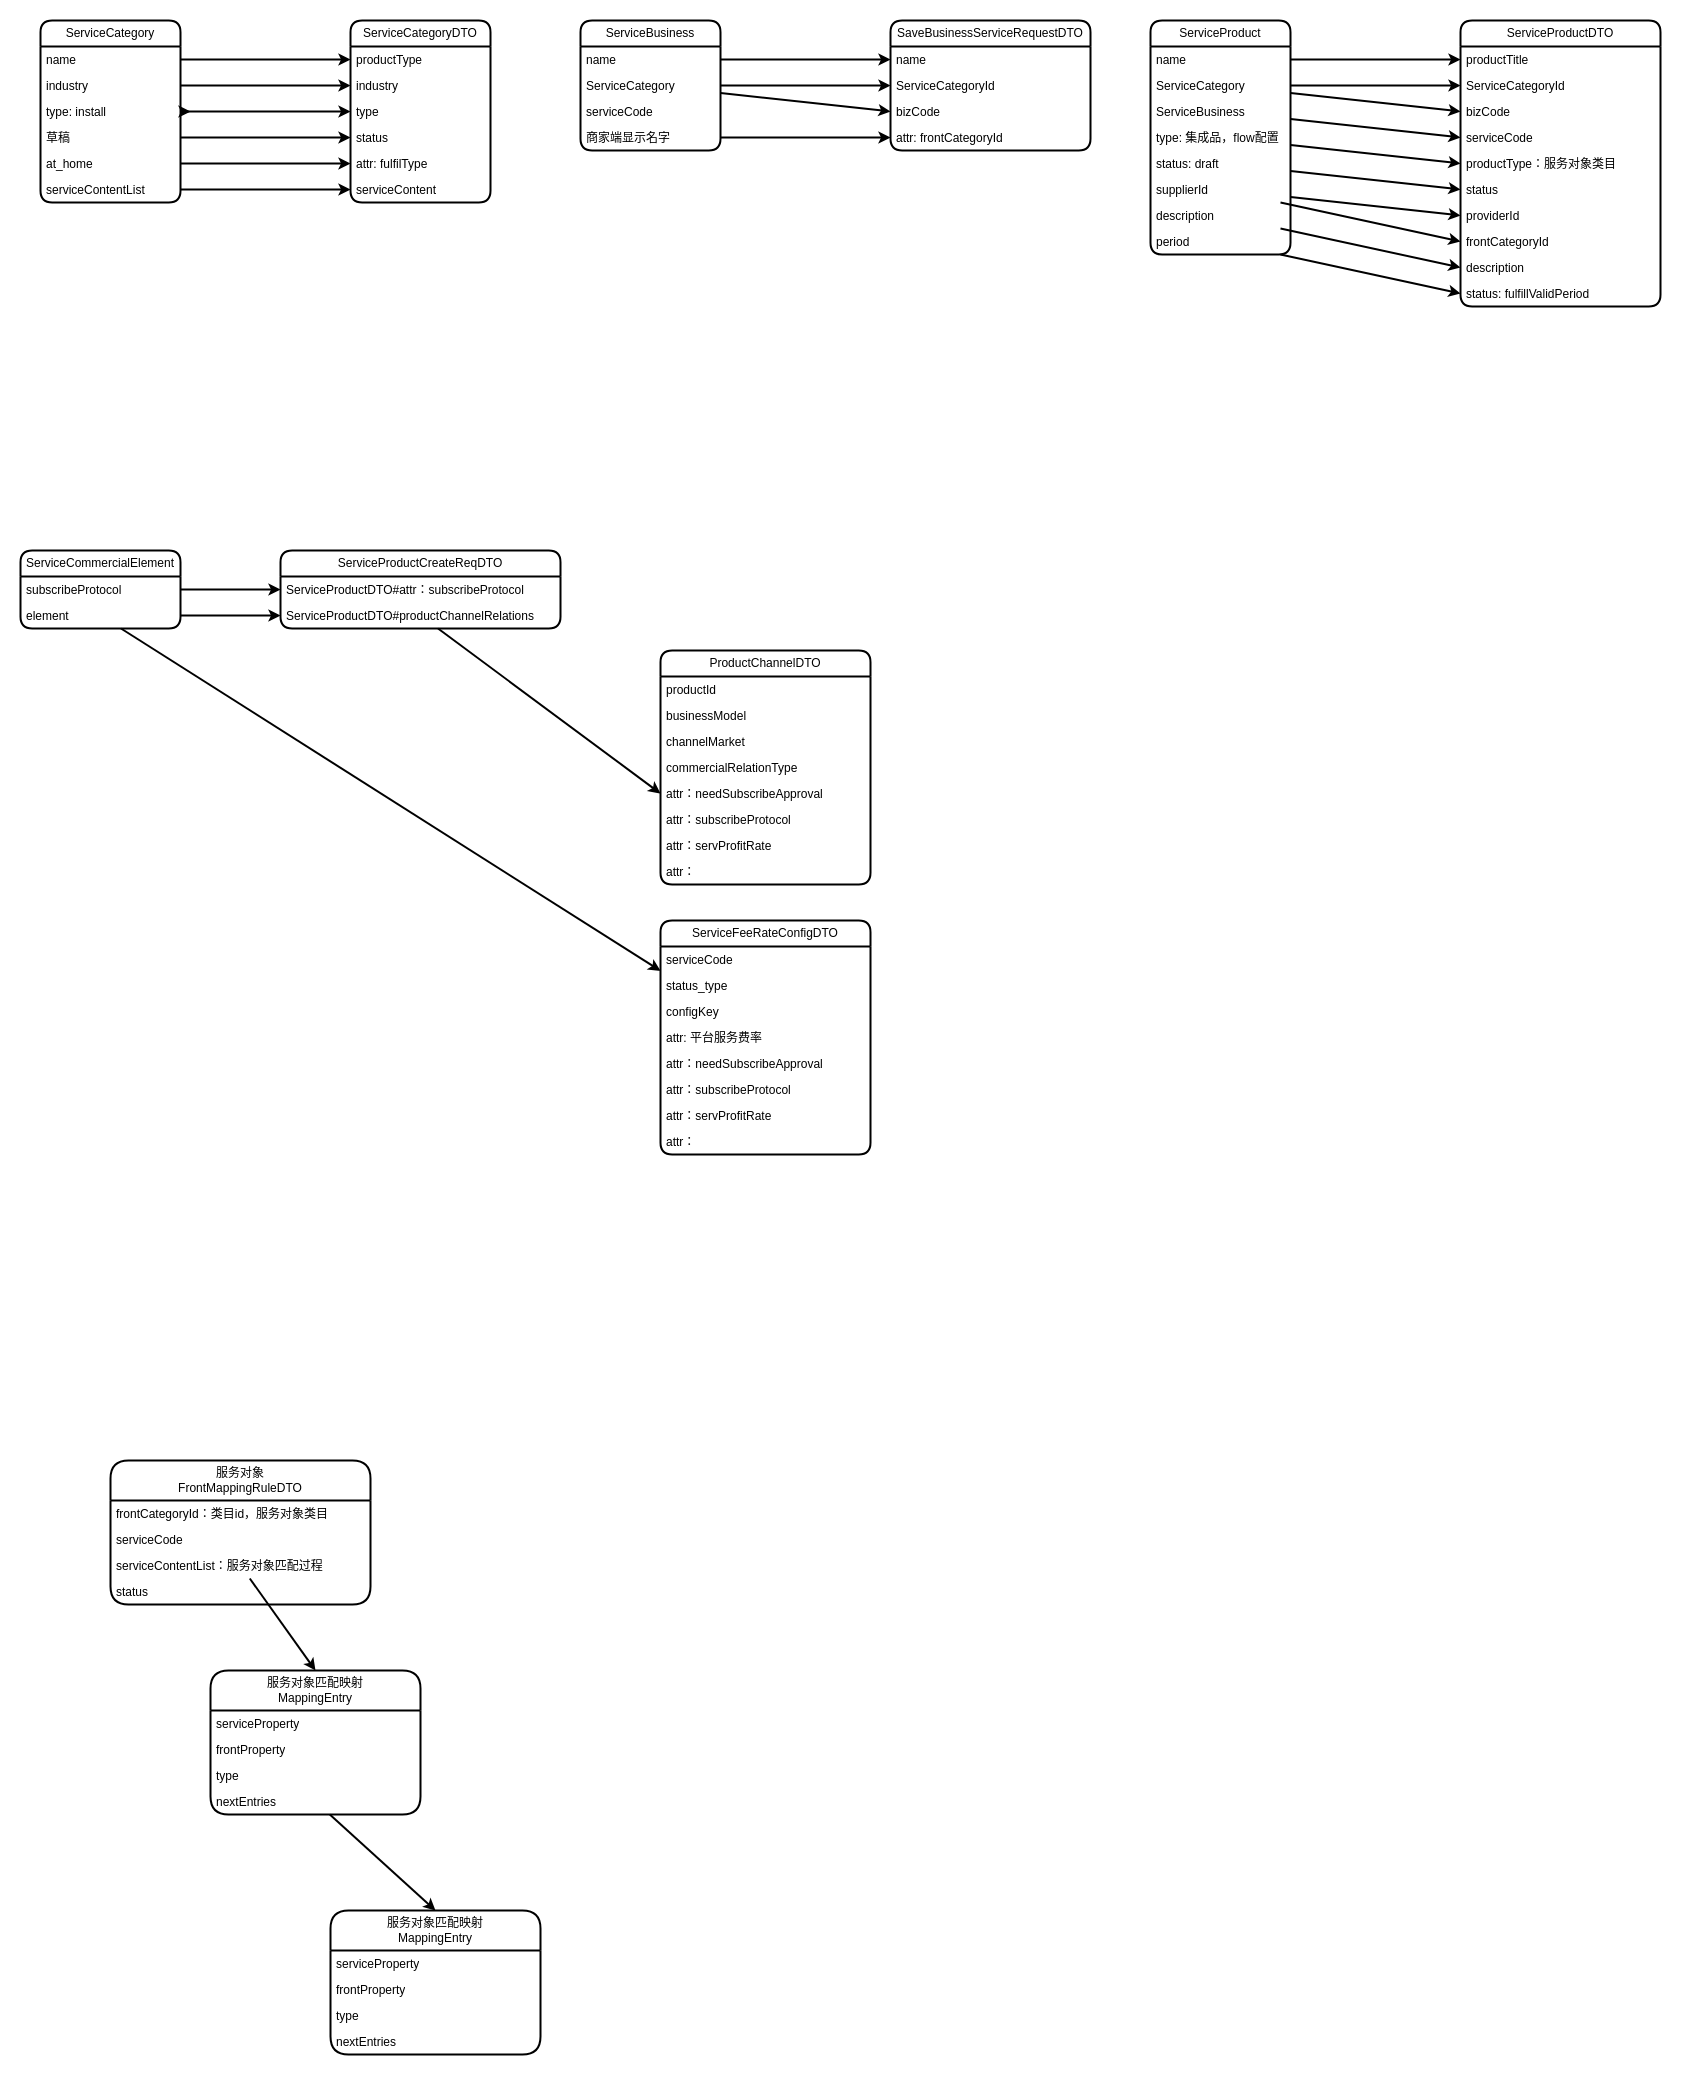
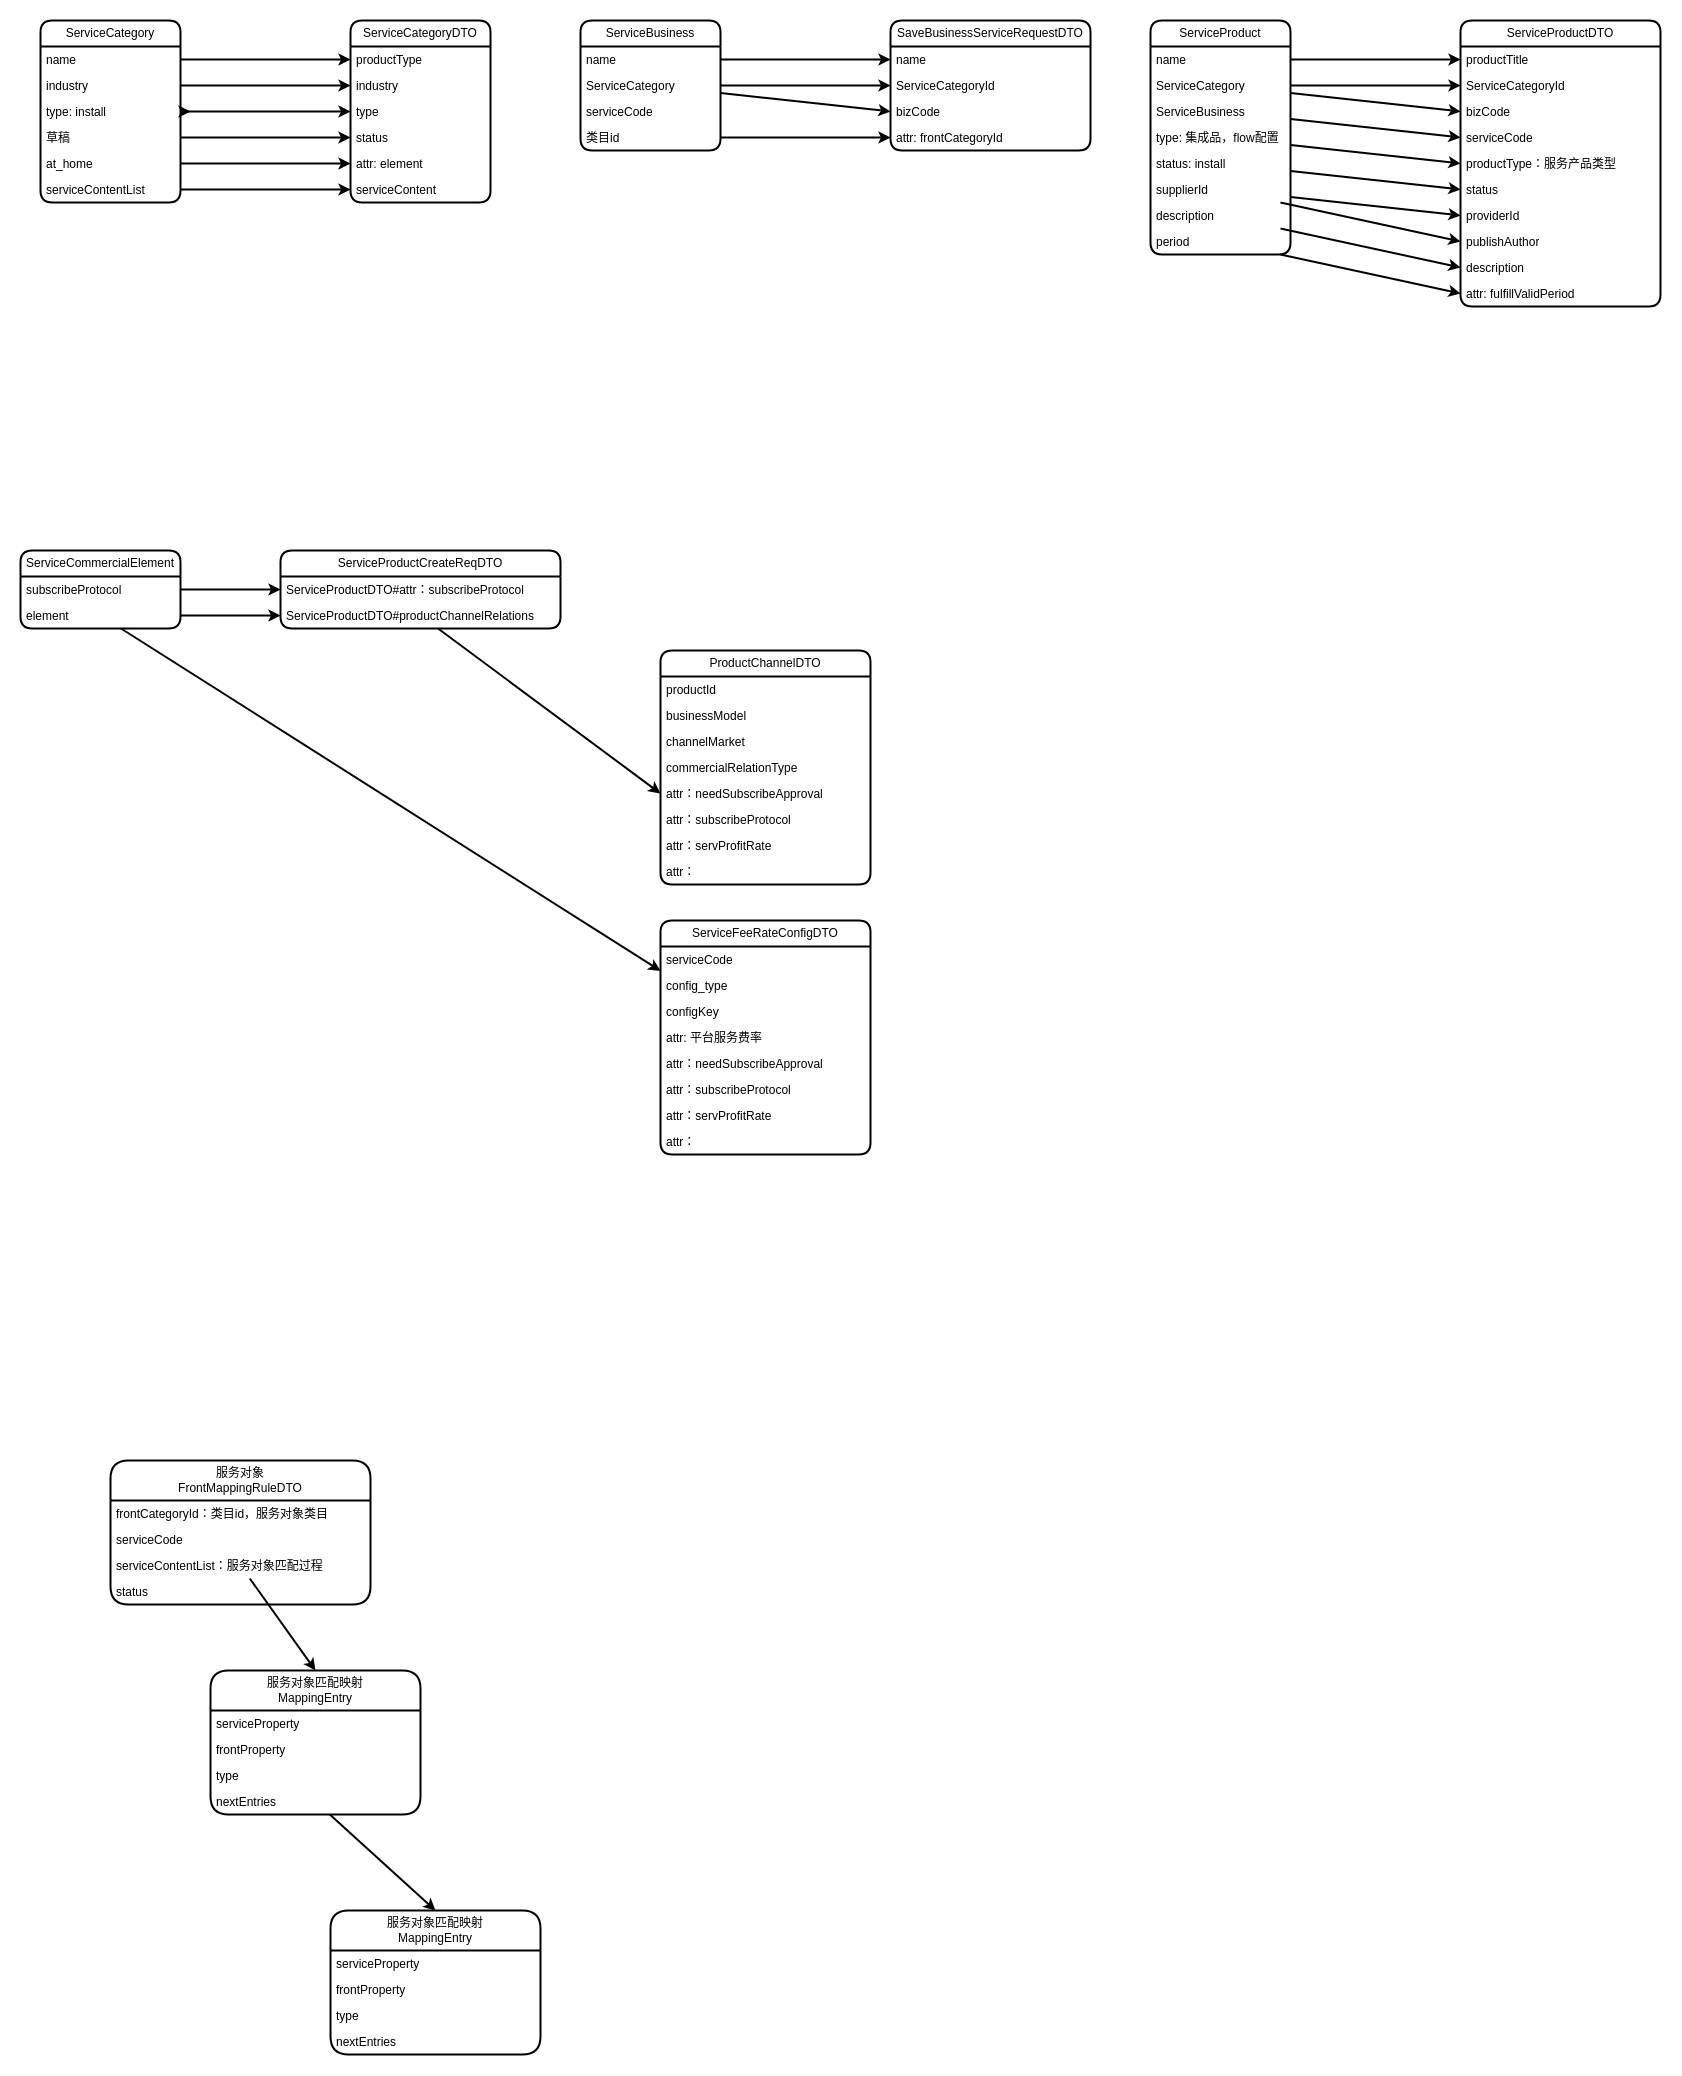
node "商家端显示名字": label "商家端显示名字" -> "类目id"
node "attr: fulfilType": label "attr: fulfilType" -> "attr: element"
node "status: draft": label "status: draft" -> "status: install"
node "productType：服务对象类目": label "productType：服务对象类目" -> "productType：服务产品类型"
node "frontCategoryId": label "frontCategoryId" -> "publishAuthor"
node "status: fulfillValidPeriod": label "status: fulfillValidPeriod" -> "attr: fulfillValidPeriod"
node "status_type": label "status_type" -> "config_type"
